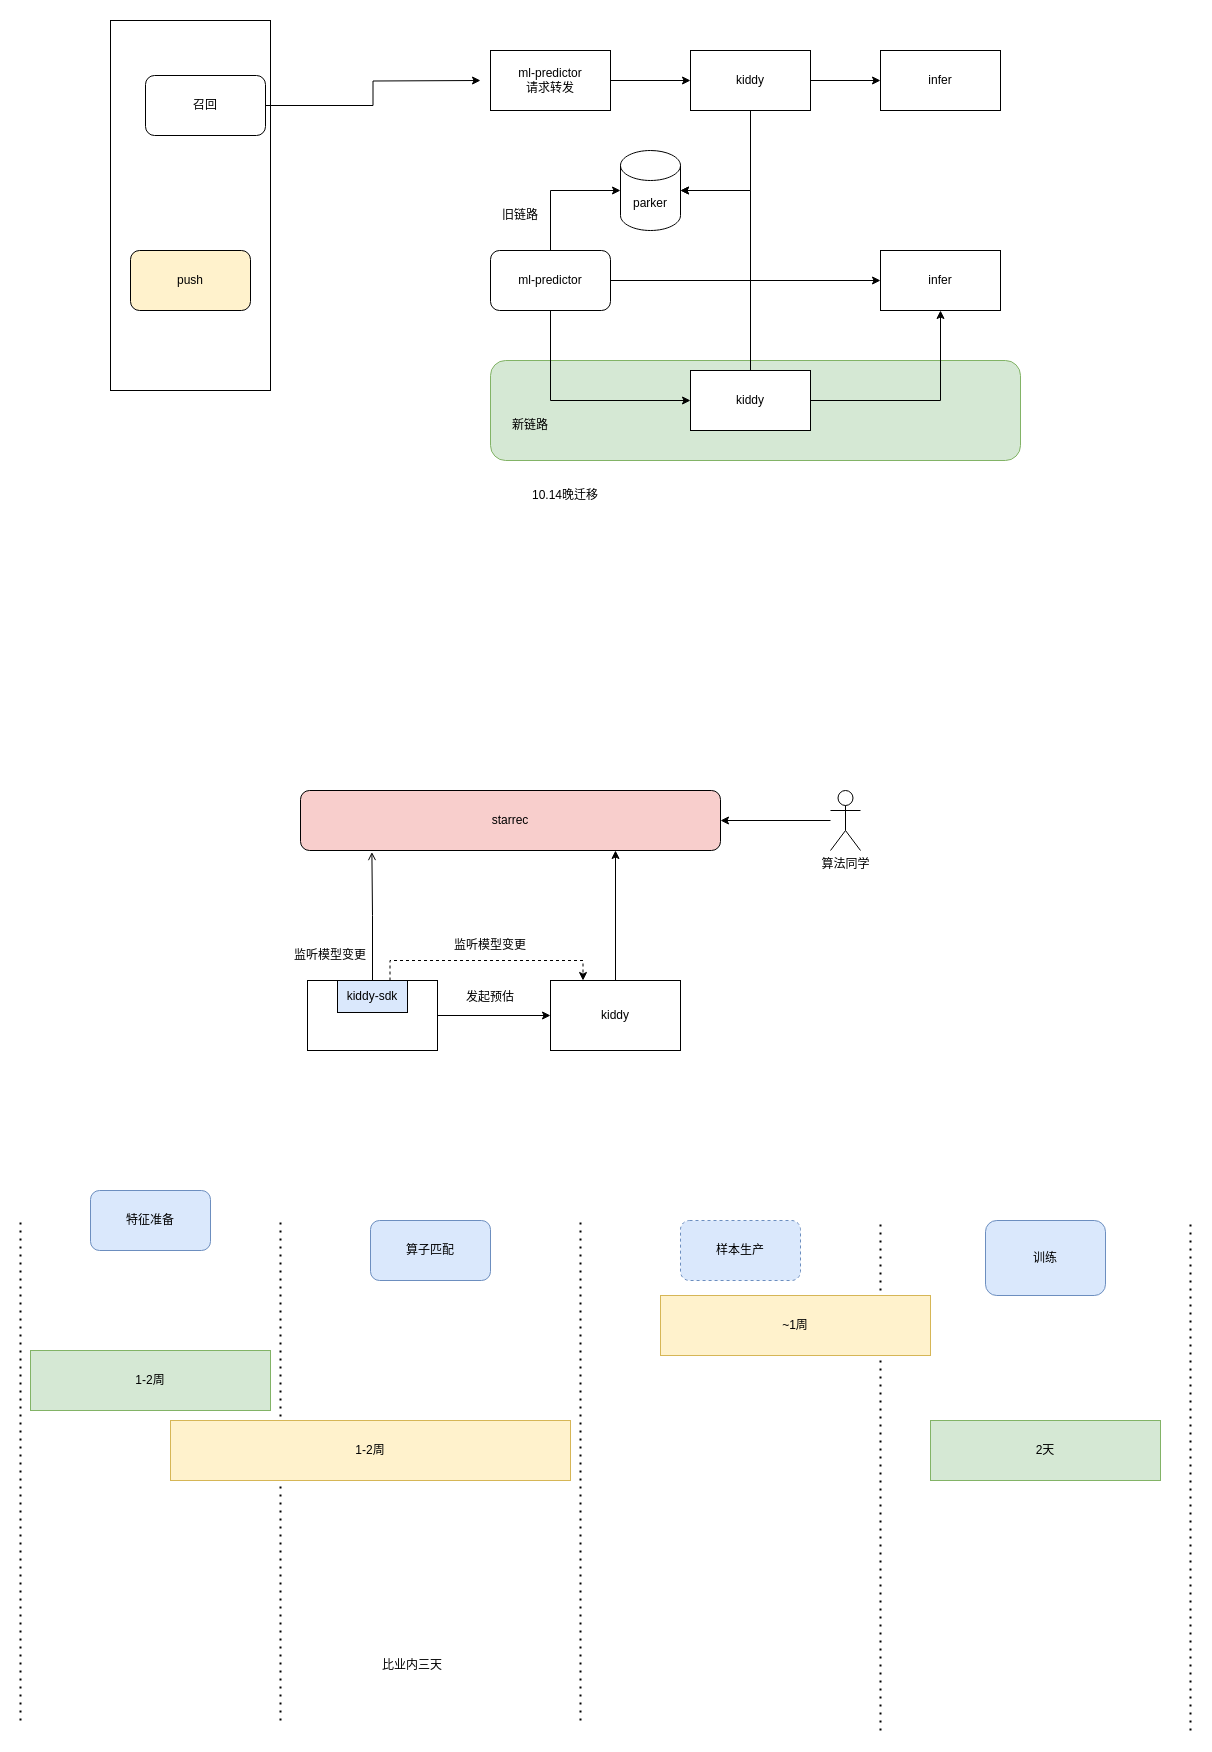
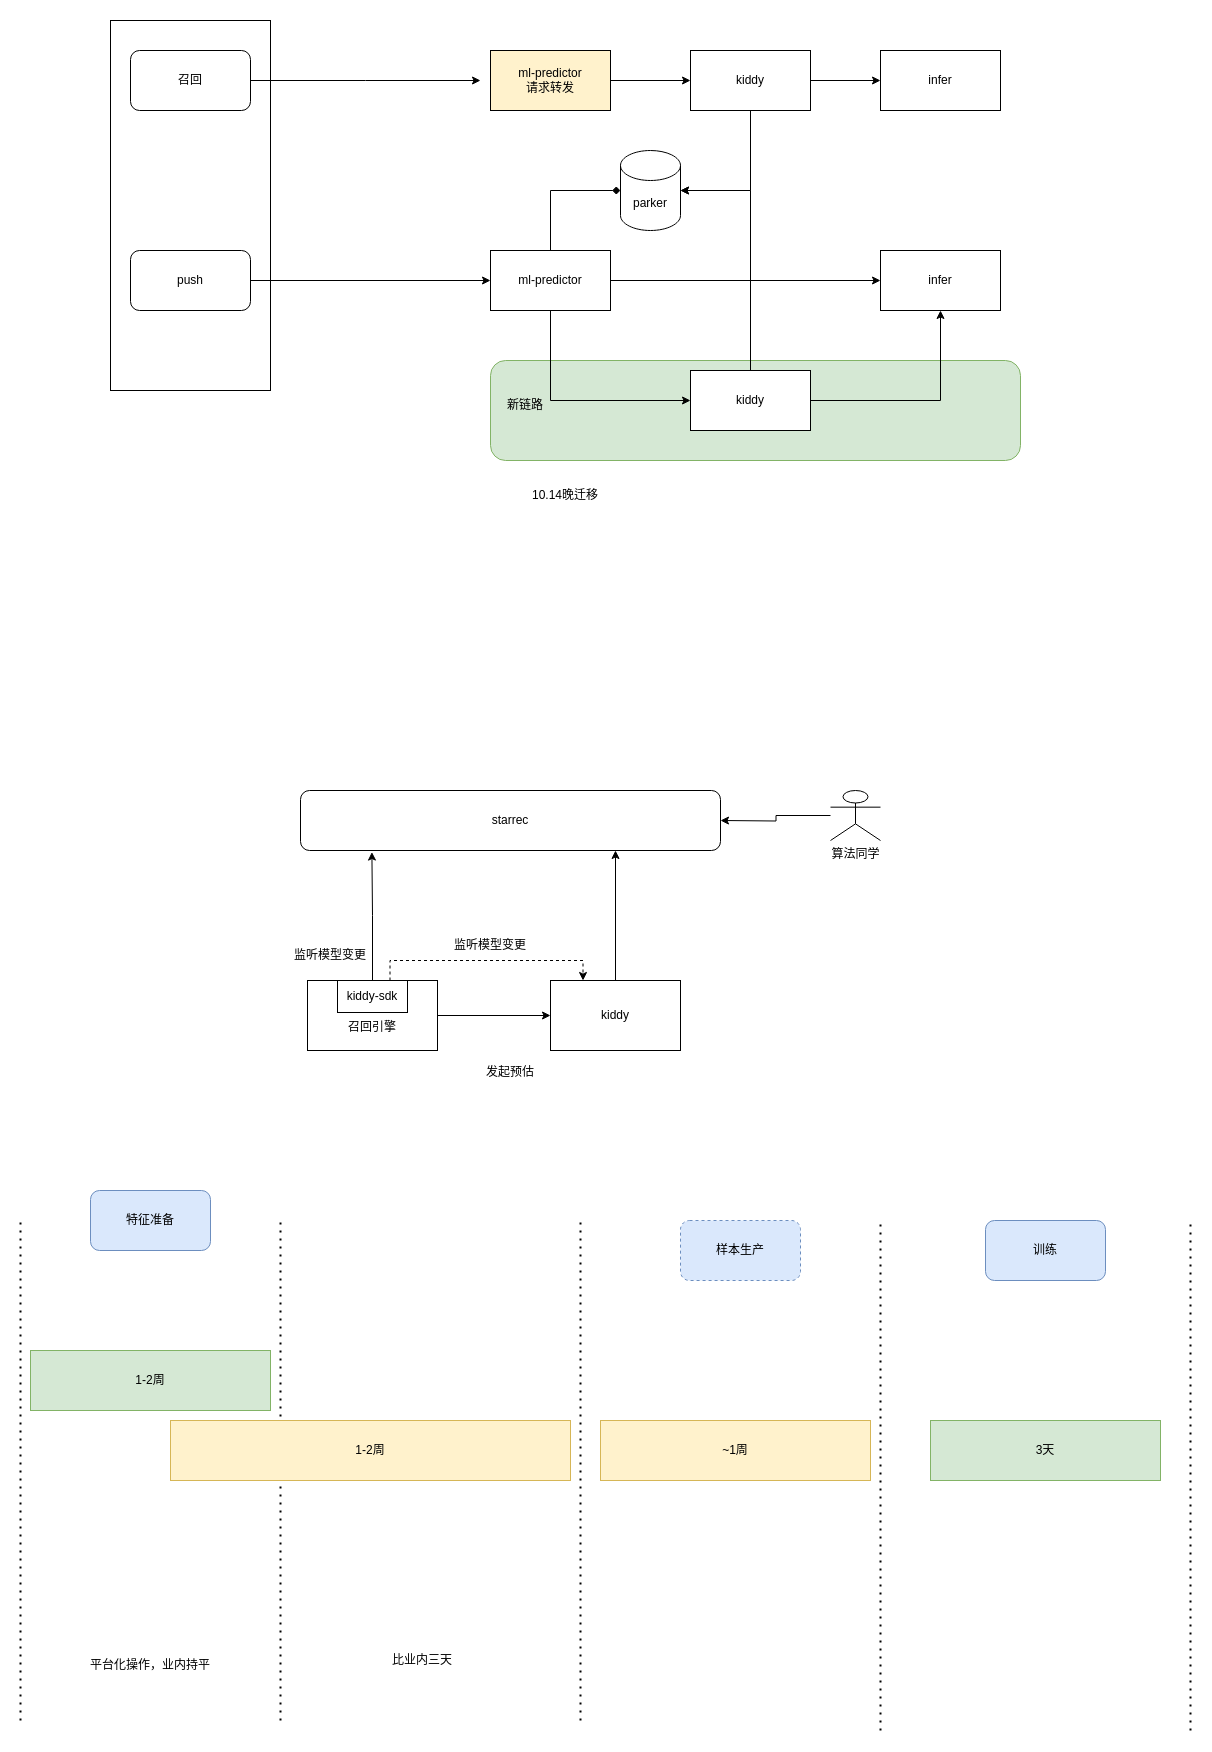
node "ml-predictor 请求转发": fillcolor #ffffff -> #fff2cc
node "召回": moved (206, 106) -> (191, 81)
edge "ml-predictor" -> "parker": arrowhead classic -> diamond
node "旧链路": removed
node "push": fillcolor #fff2cc -> #ffffff
edge "push" -> "ml-predictor": added
node "ml-predictor": shape rounded rectangle -> rectangle
node "新链路": moved (531, 426) -> (526, 406)
node "starrec": fillcolor #f8cecc -> #ffffff
node "算法同学": size 30x60 -> 50x50
edge "kiddy-sdk" -> "starrec": arrowhead open -> classic
node "kiddy-sdk": fillcolor #dae8fc -> #ffffff
node "发起预估": moved (491, 998) -> (511, 1073)
node "召回引擎": added
node "算子匹配": removed
node "训练": size 120x75 -> 120x60
node "~1周": moved (796, 1326) -> (736, 1451)
node "2天": label "2天" -> "3天"
node "平台化操作，业内持平": added
node "比业内三天": moved (413, 1666) -> (423, 1661)
